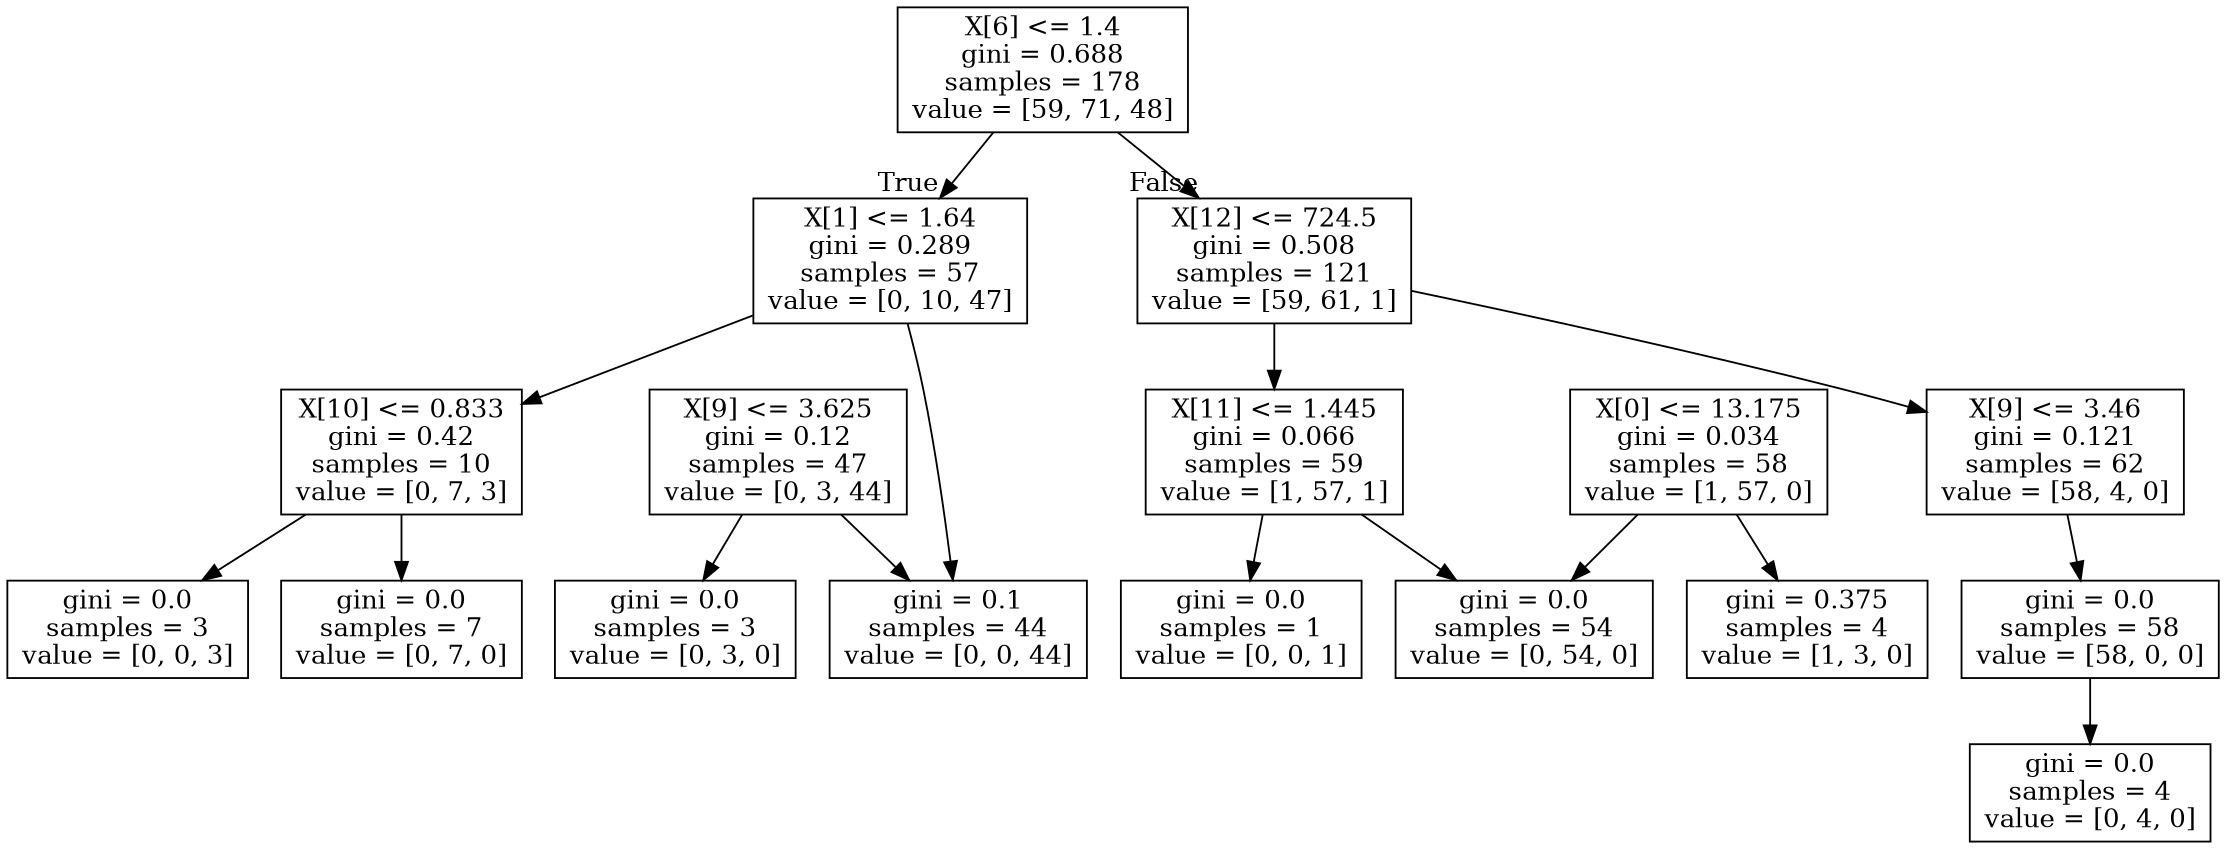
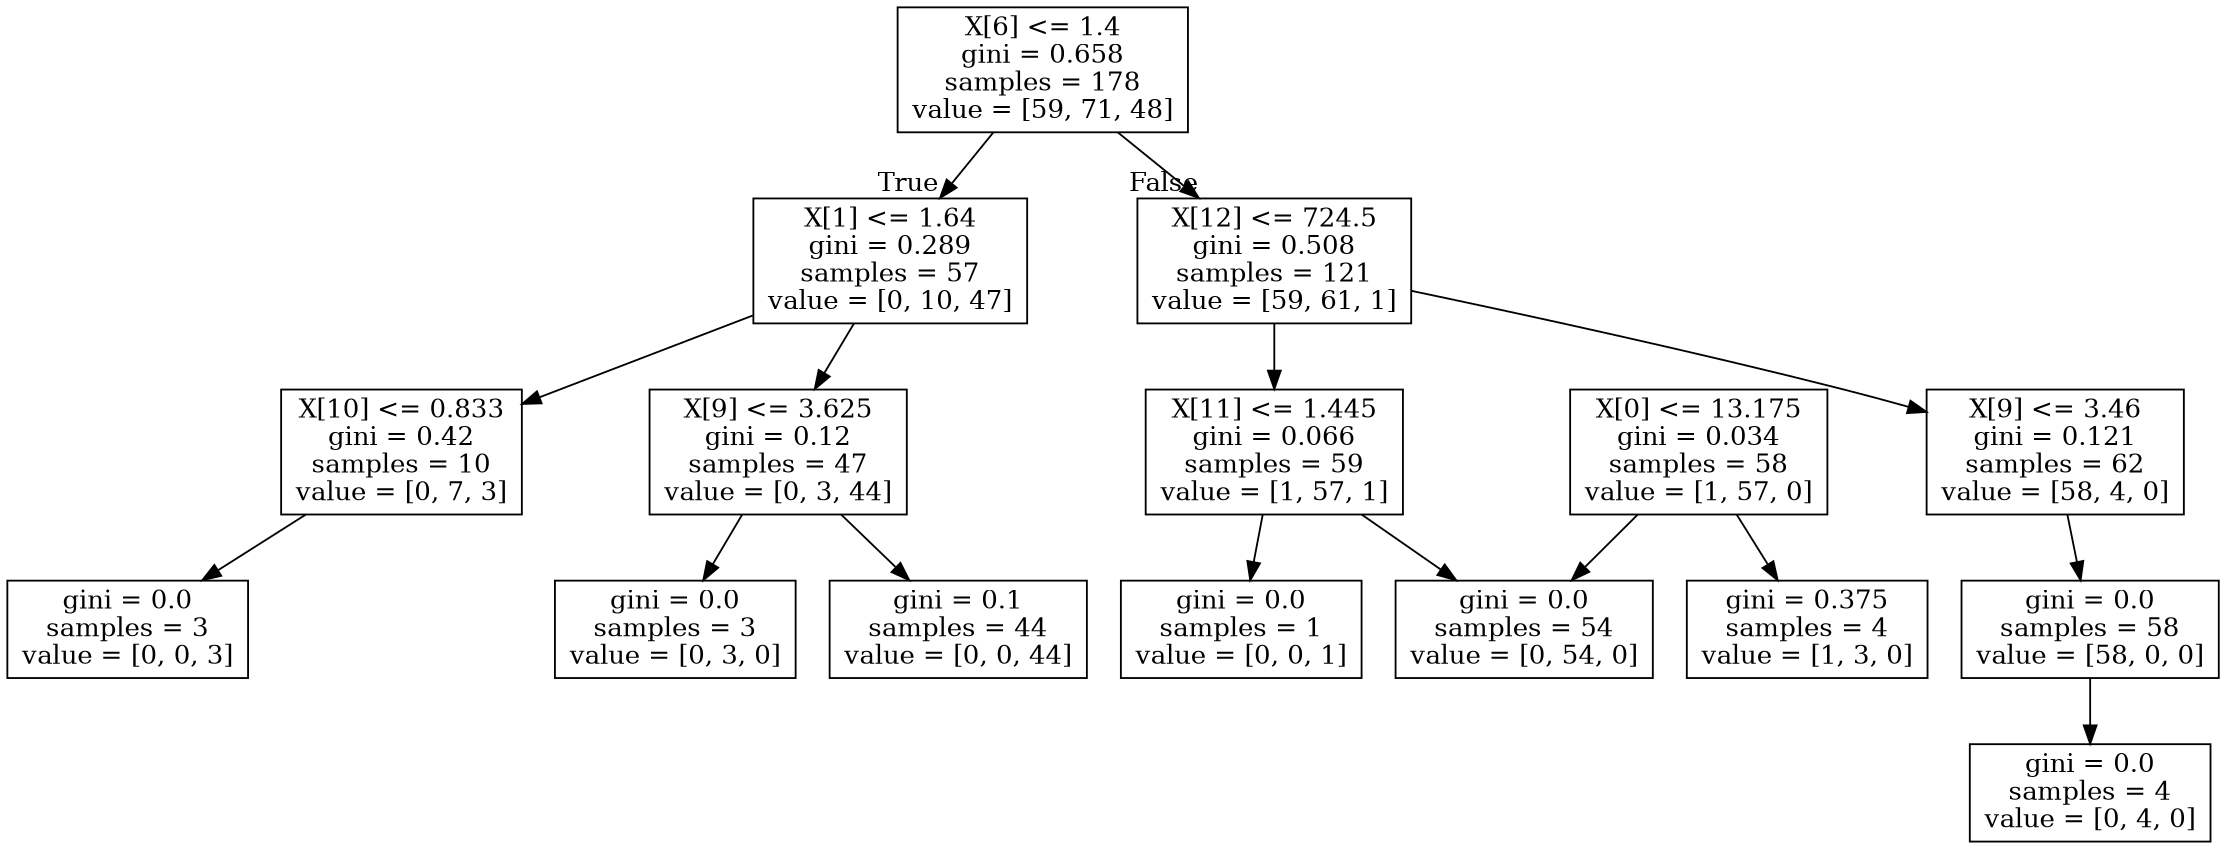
node "X[6] <= 1.4 gini = 0.688 samples = 178 value = [59, 71, 48]": label "X[6] <= 1.4 gini = 0.688 samples = 178 value = [59, 71, 48]" -> "X[6] <= 1.4 gini = 0.658 samples = 178 value = [59, 71, 48]"
edge "X[1] <= 1.64 gini = 0.289 samples = 57 value = [0, 10, 47]" -> "gini = 0.1 samples = 44 value = [0, 0, 44]": now "X[1] <= 1.64 gini = 0.289 samples = 57 value = [0, 10, 47]" -> "X[9] <= 3.625 gini = 0.12 samples = 47 value = [0, 3, 44]"
node "gini = 0.0 samples = 7 value = [0, 7, 0]": removed
